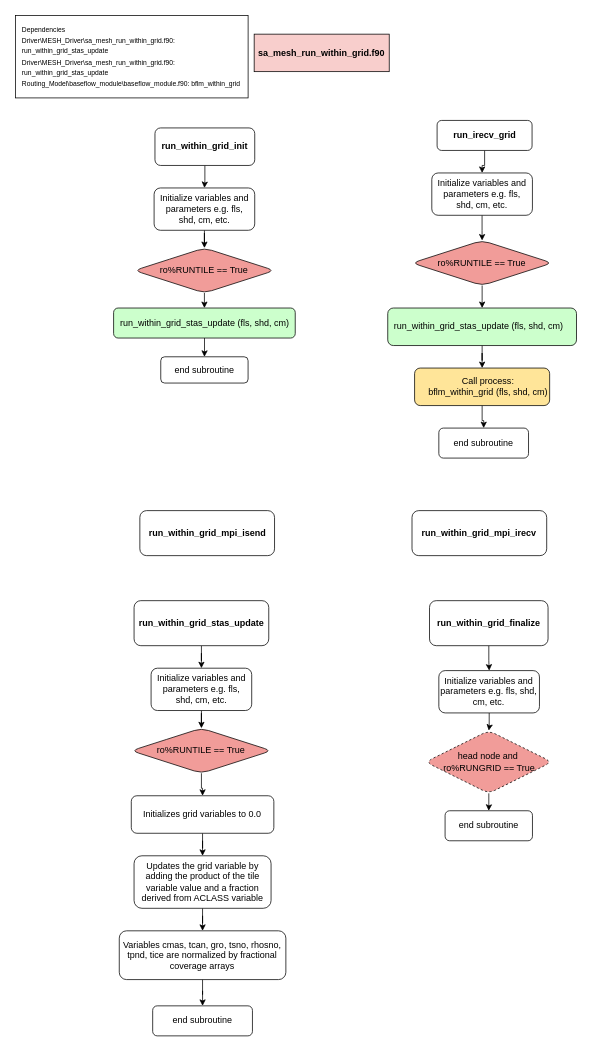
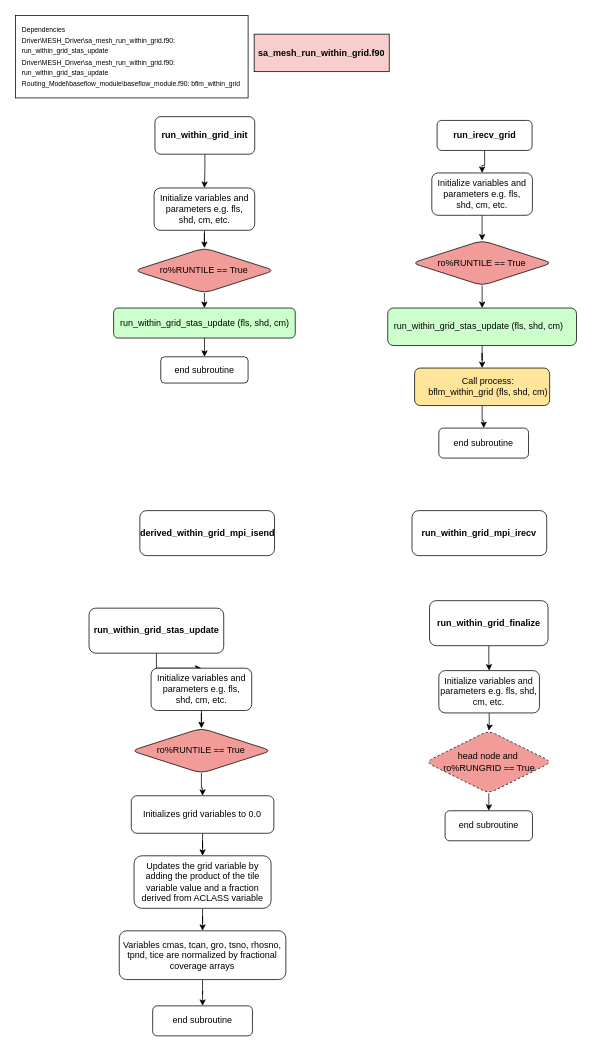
node "run_within_grid_init": moved (205, 147) -> (205, 135)
node "run_within_grid_mpi_isend": label "run_within_grid_mpi_isend" -> "derived_within_grid_mpi_isend"
node "run_within_grid_stas_update": moved (201, 623) -> (156, 630)
